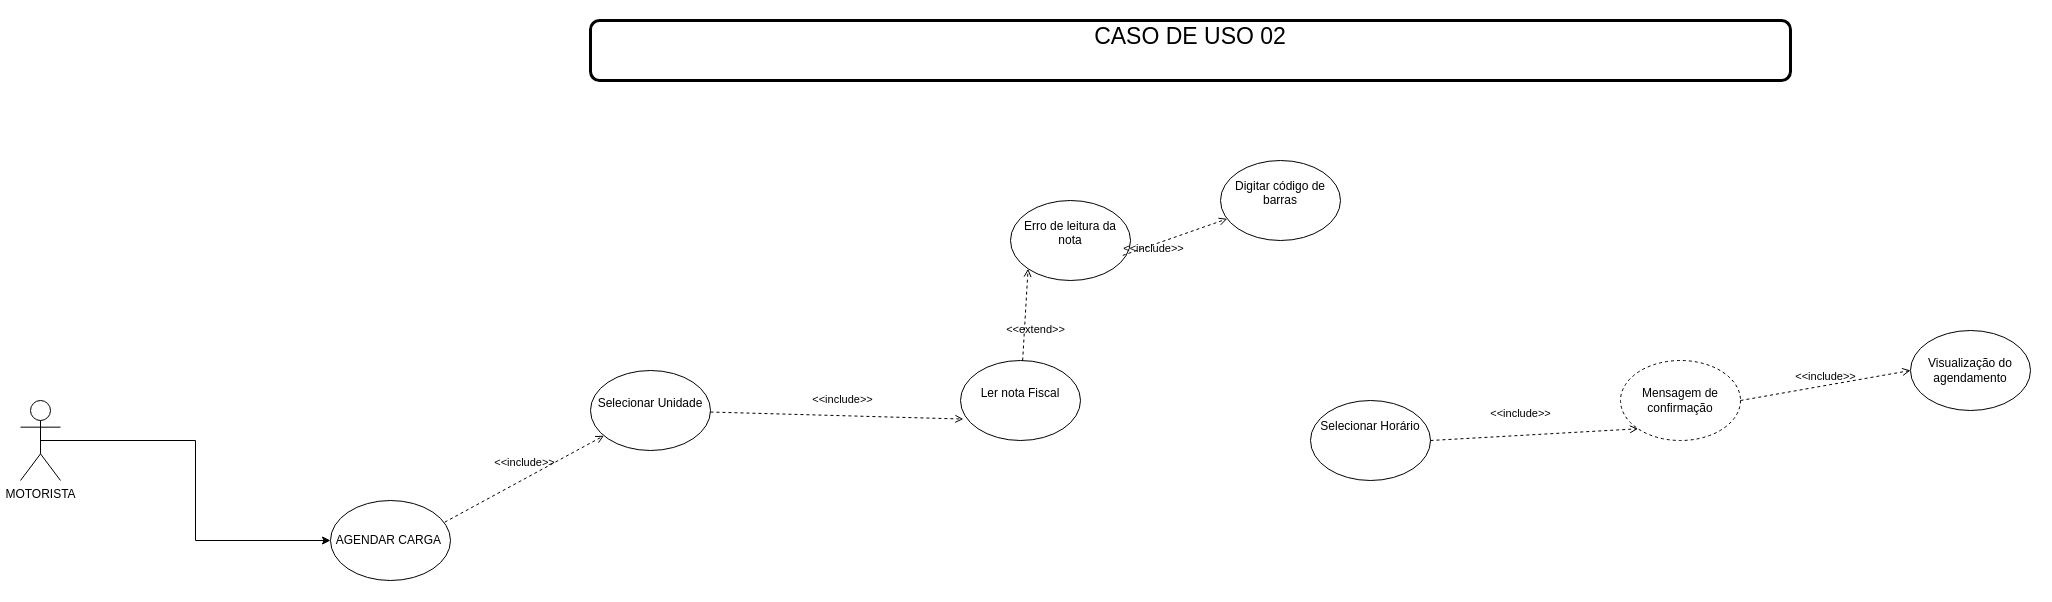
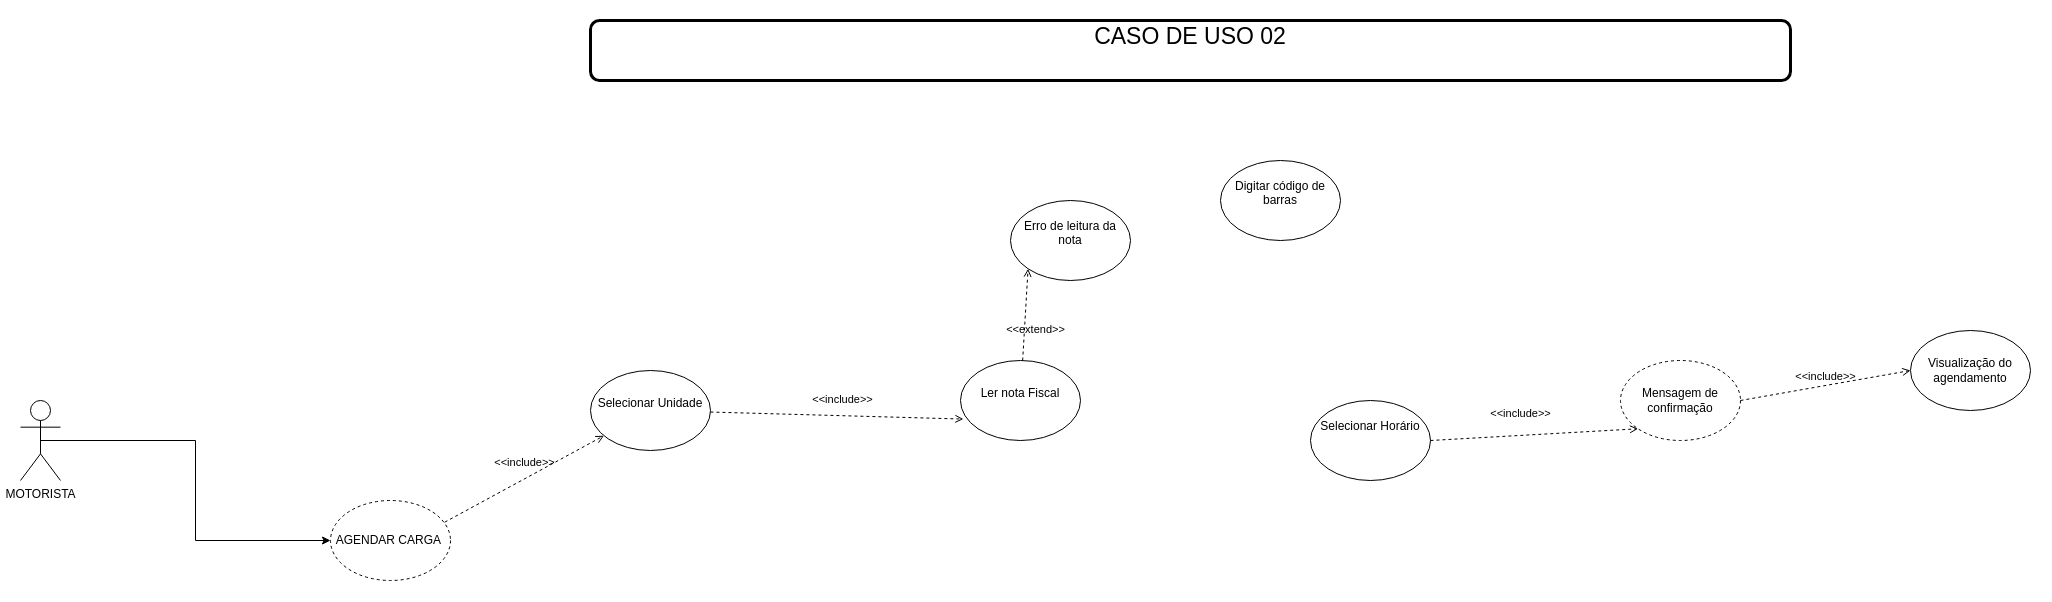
edge "Erro de leitura da nota" -> "Digitar código de barras": removed, label "<<include>>"
node "AGENDAR CARGA": style solid -> dashed
